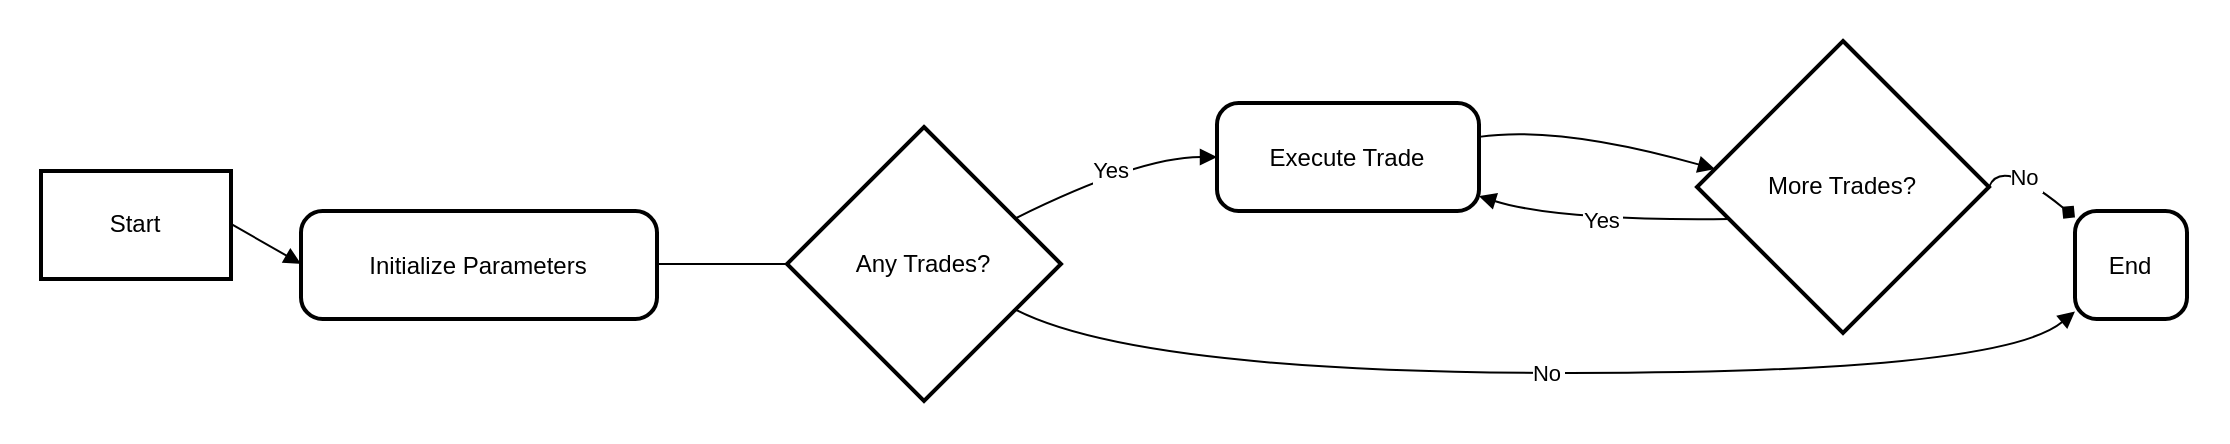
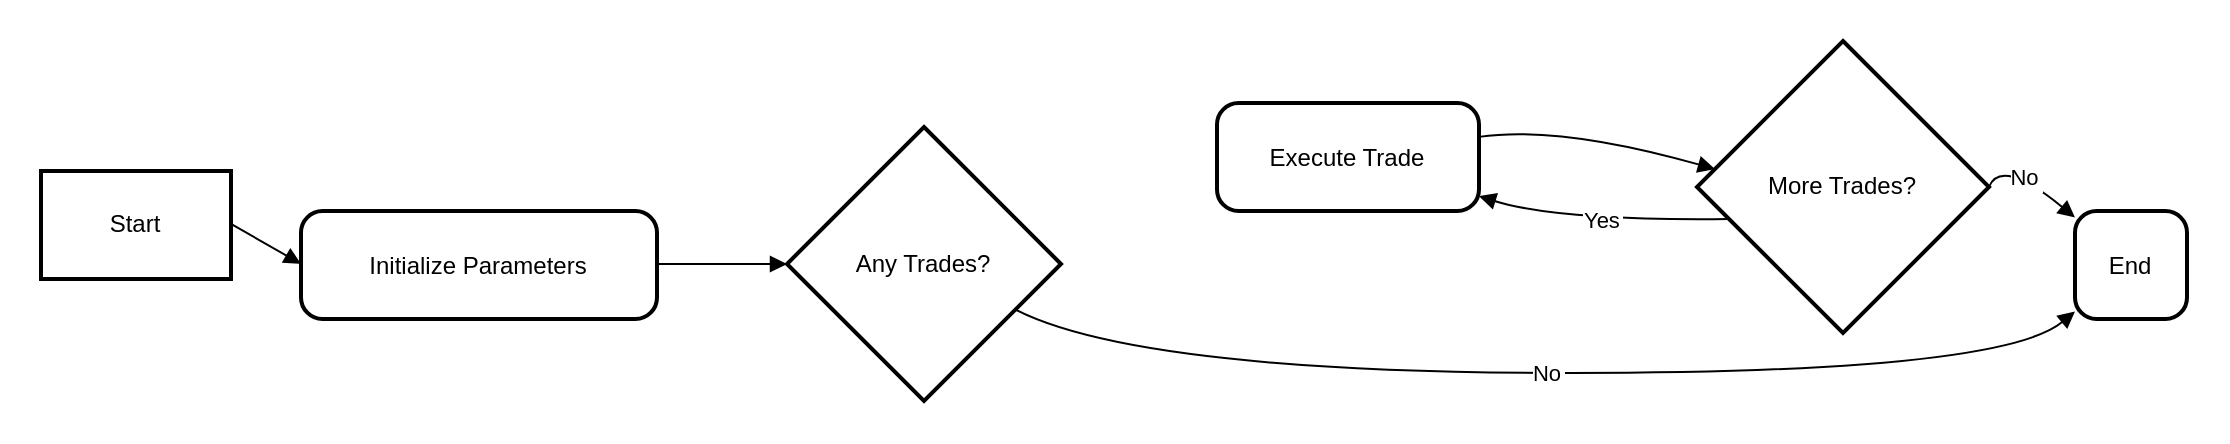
edge "Any Trades?" -> "Execute Trade": removed, label "Yes"
edge "More Trades?" -> "End": arrowhead diamond -> block
edge "Any Trades?" -- "Initialize Parameters": arrowhead none -> block
